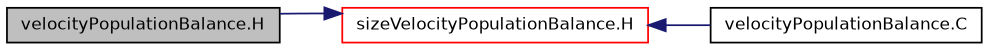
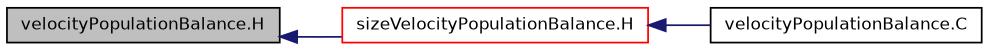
edge "velocityPopulationBalance.H" -> "sizeVelocityPopulationBalance.H": reversed
